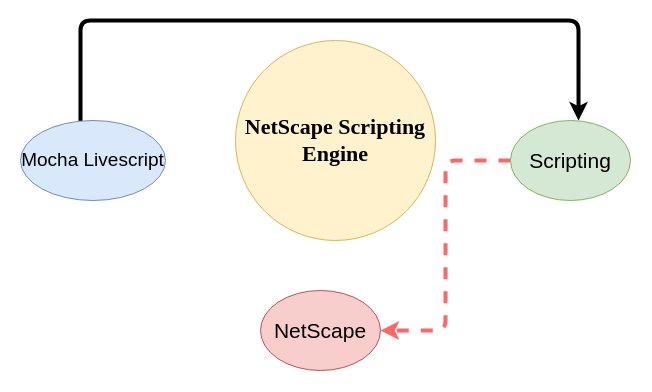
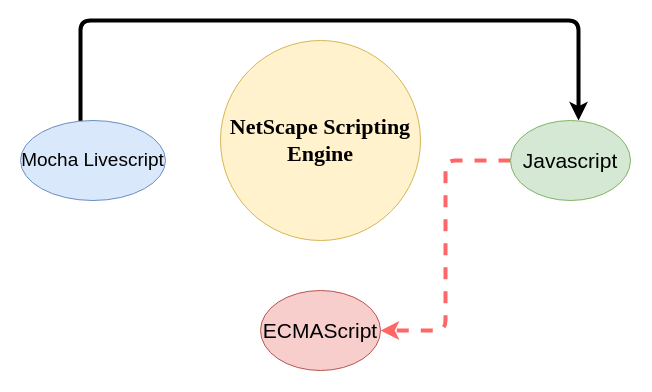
node "NetScape Scripting Engine": moved (336, 141) -> (321, 141)
node "Scripting": label "Scripting" -> "Javascript"
node "NetScape": label "NetScape" -> "ECMAScript"
